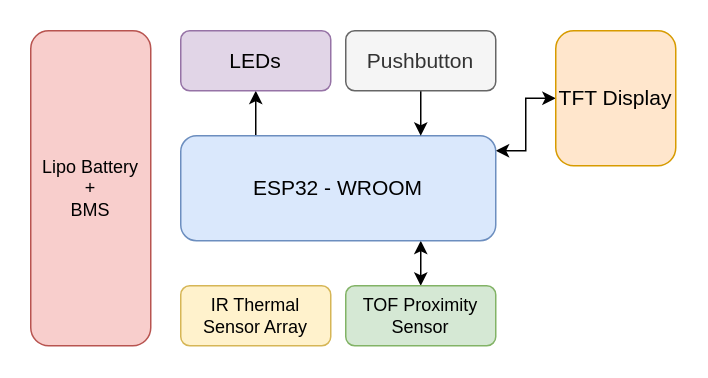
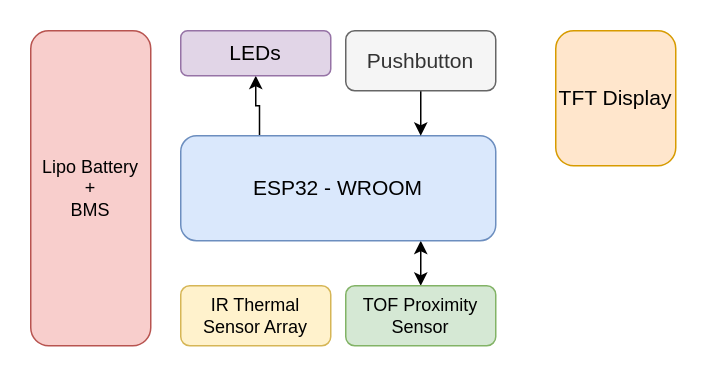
node "LEDs": size 150x60 -> 150x45
edge "TFT Display" -- "ESP32 - WROOM": removed
